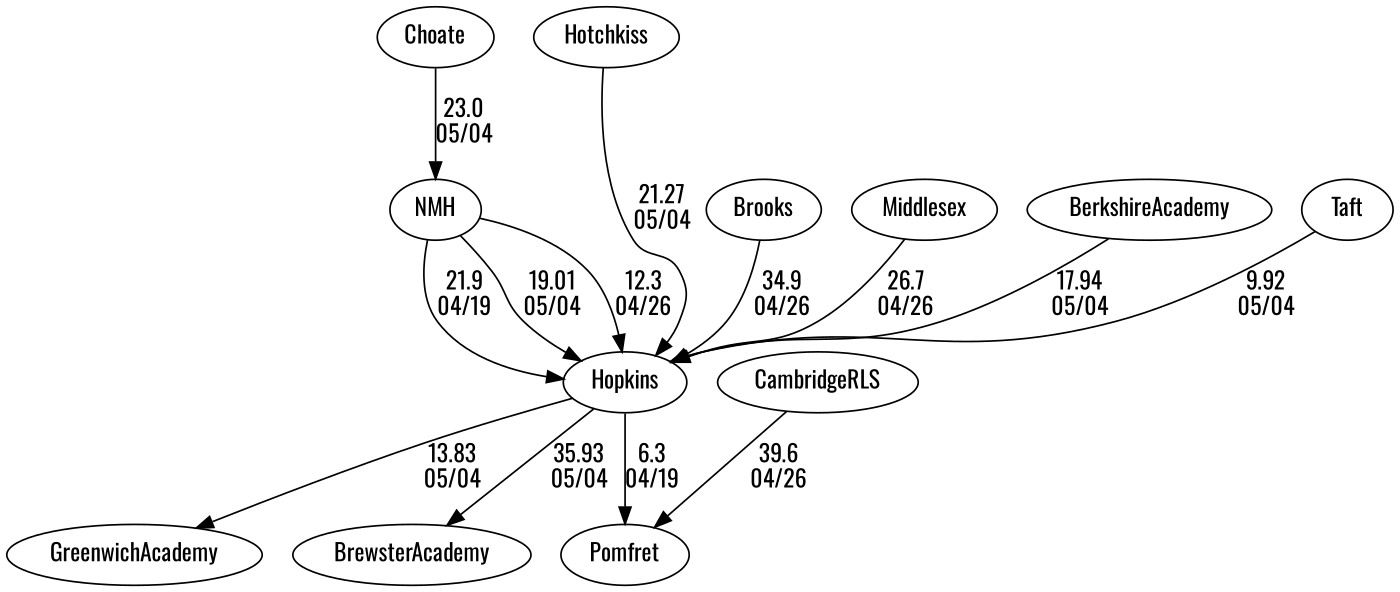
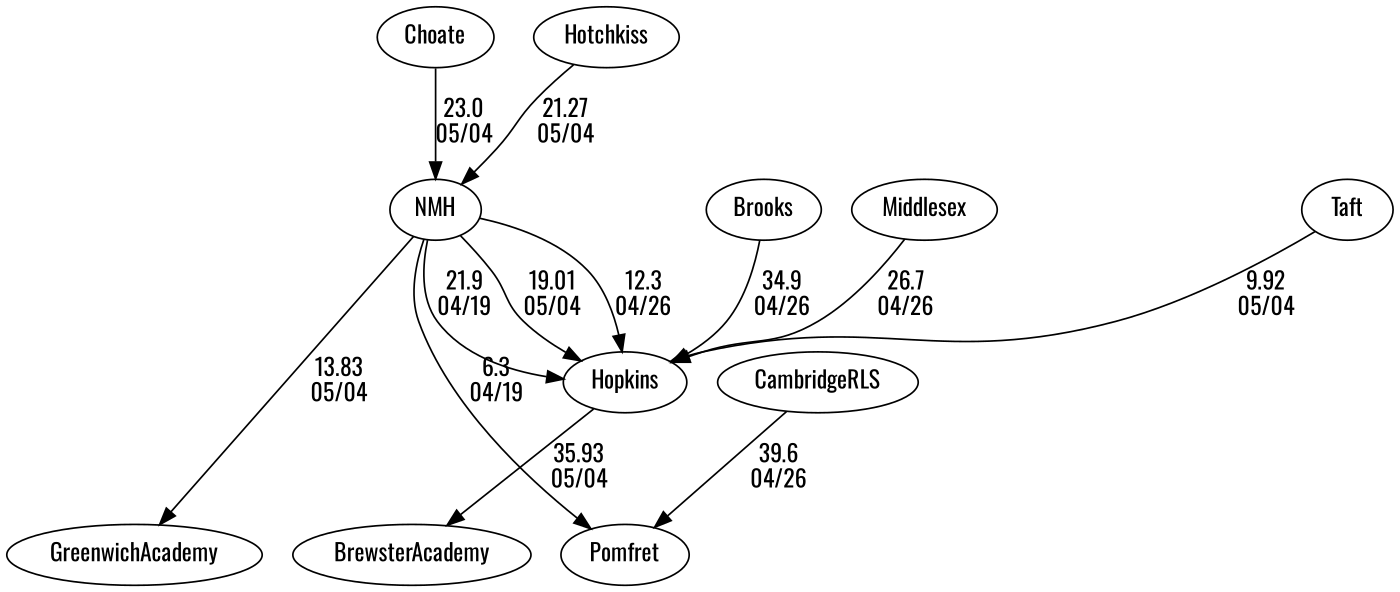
node "BerkshireAcademy": removed
edge "Hotchkiss" -> "Hopkins": now "Hotchkiss" -> "NMH"
edge "Hopkins" -> "GreenwichAcademy": now "NMH" -> "GreenwichAcademy"
edge "Hopkins" -> "Pomfret": now "NMH" -> "Pomfret"
